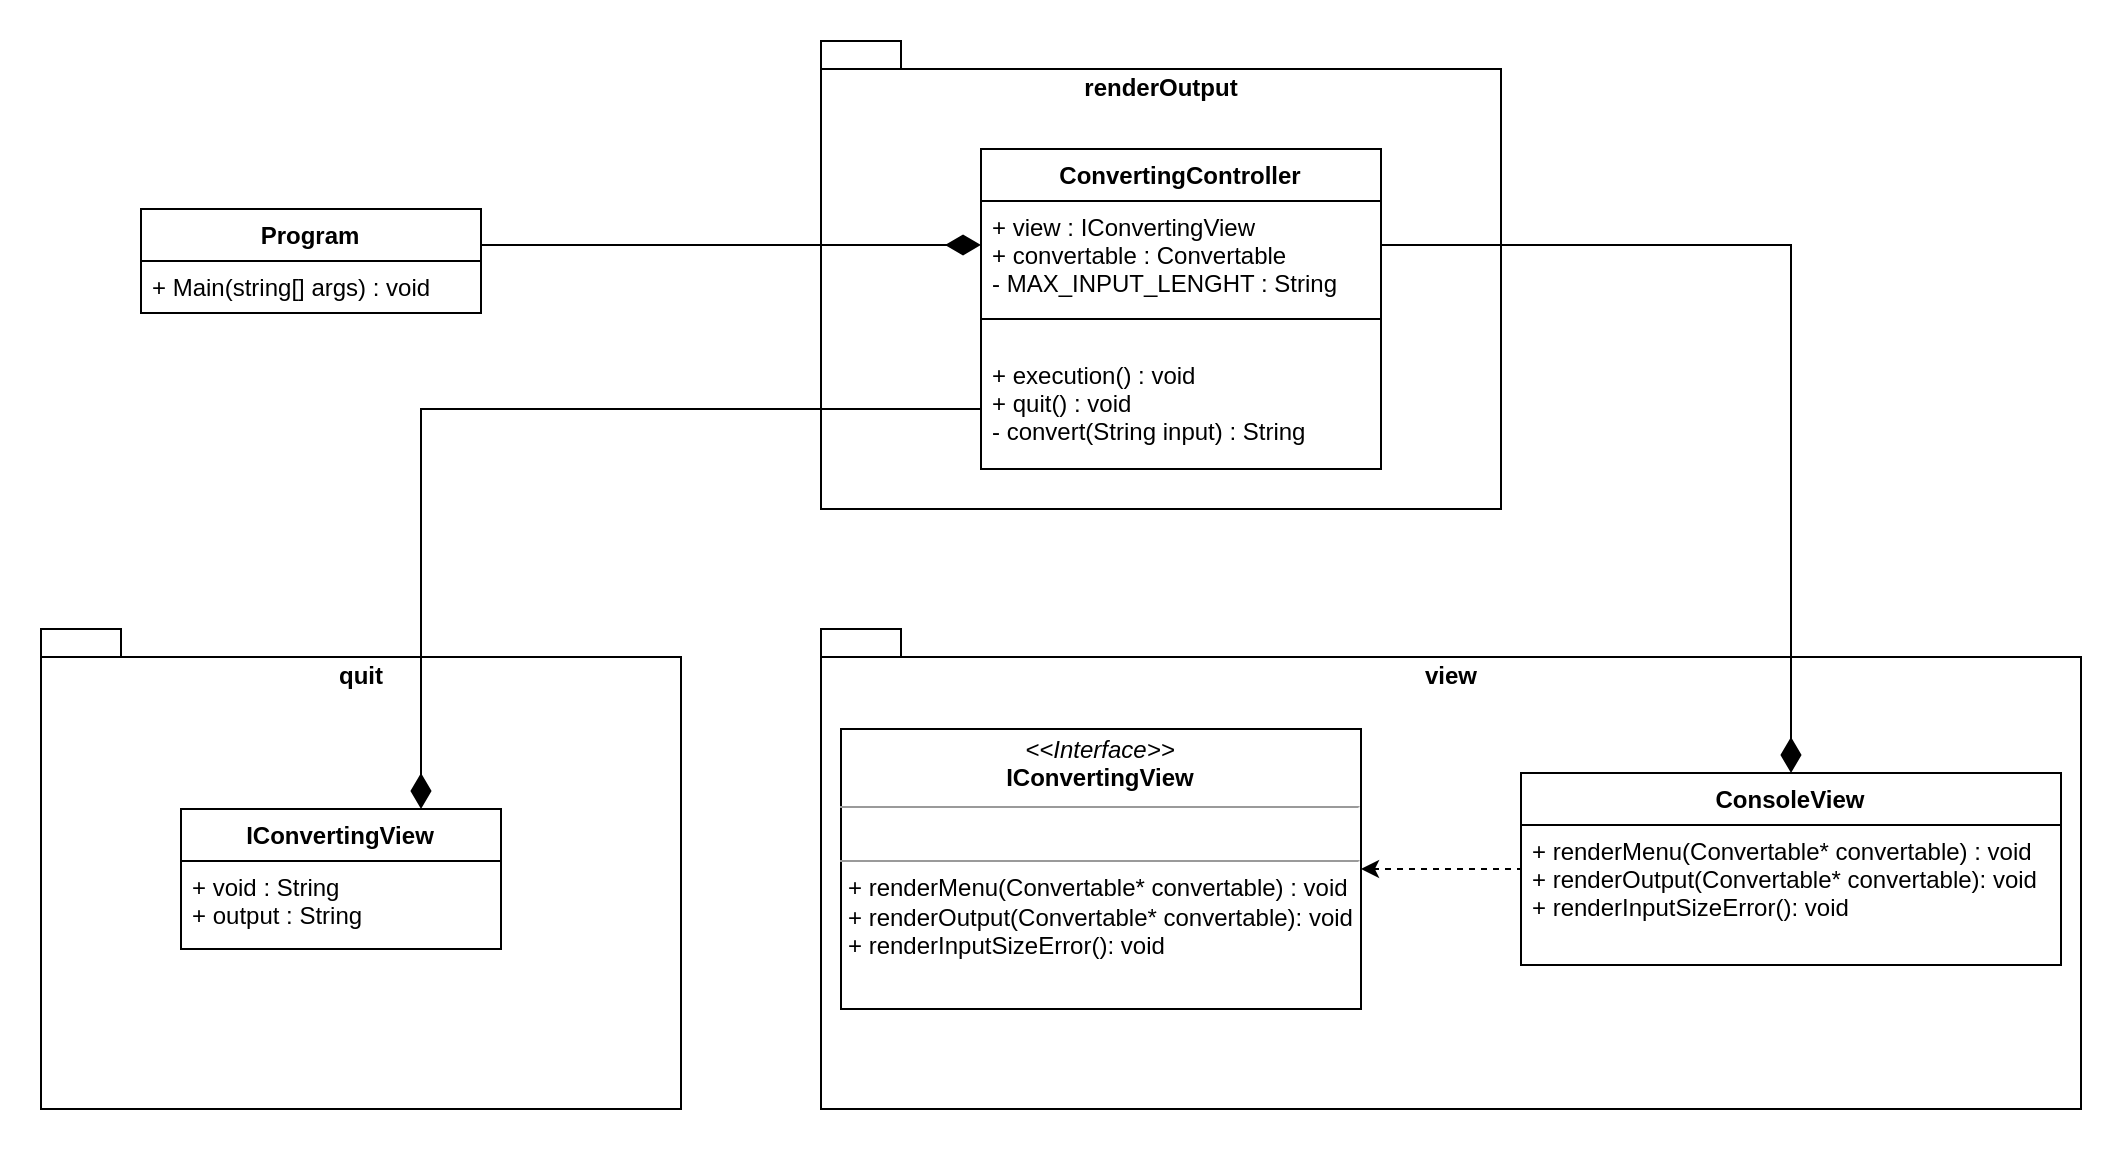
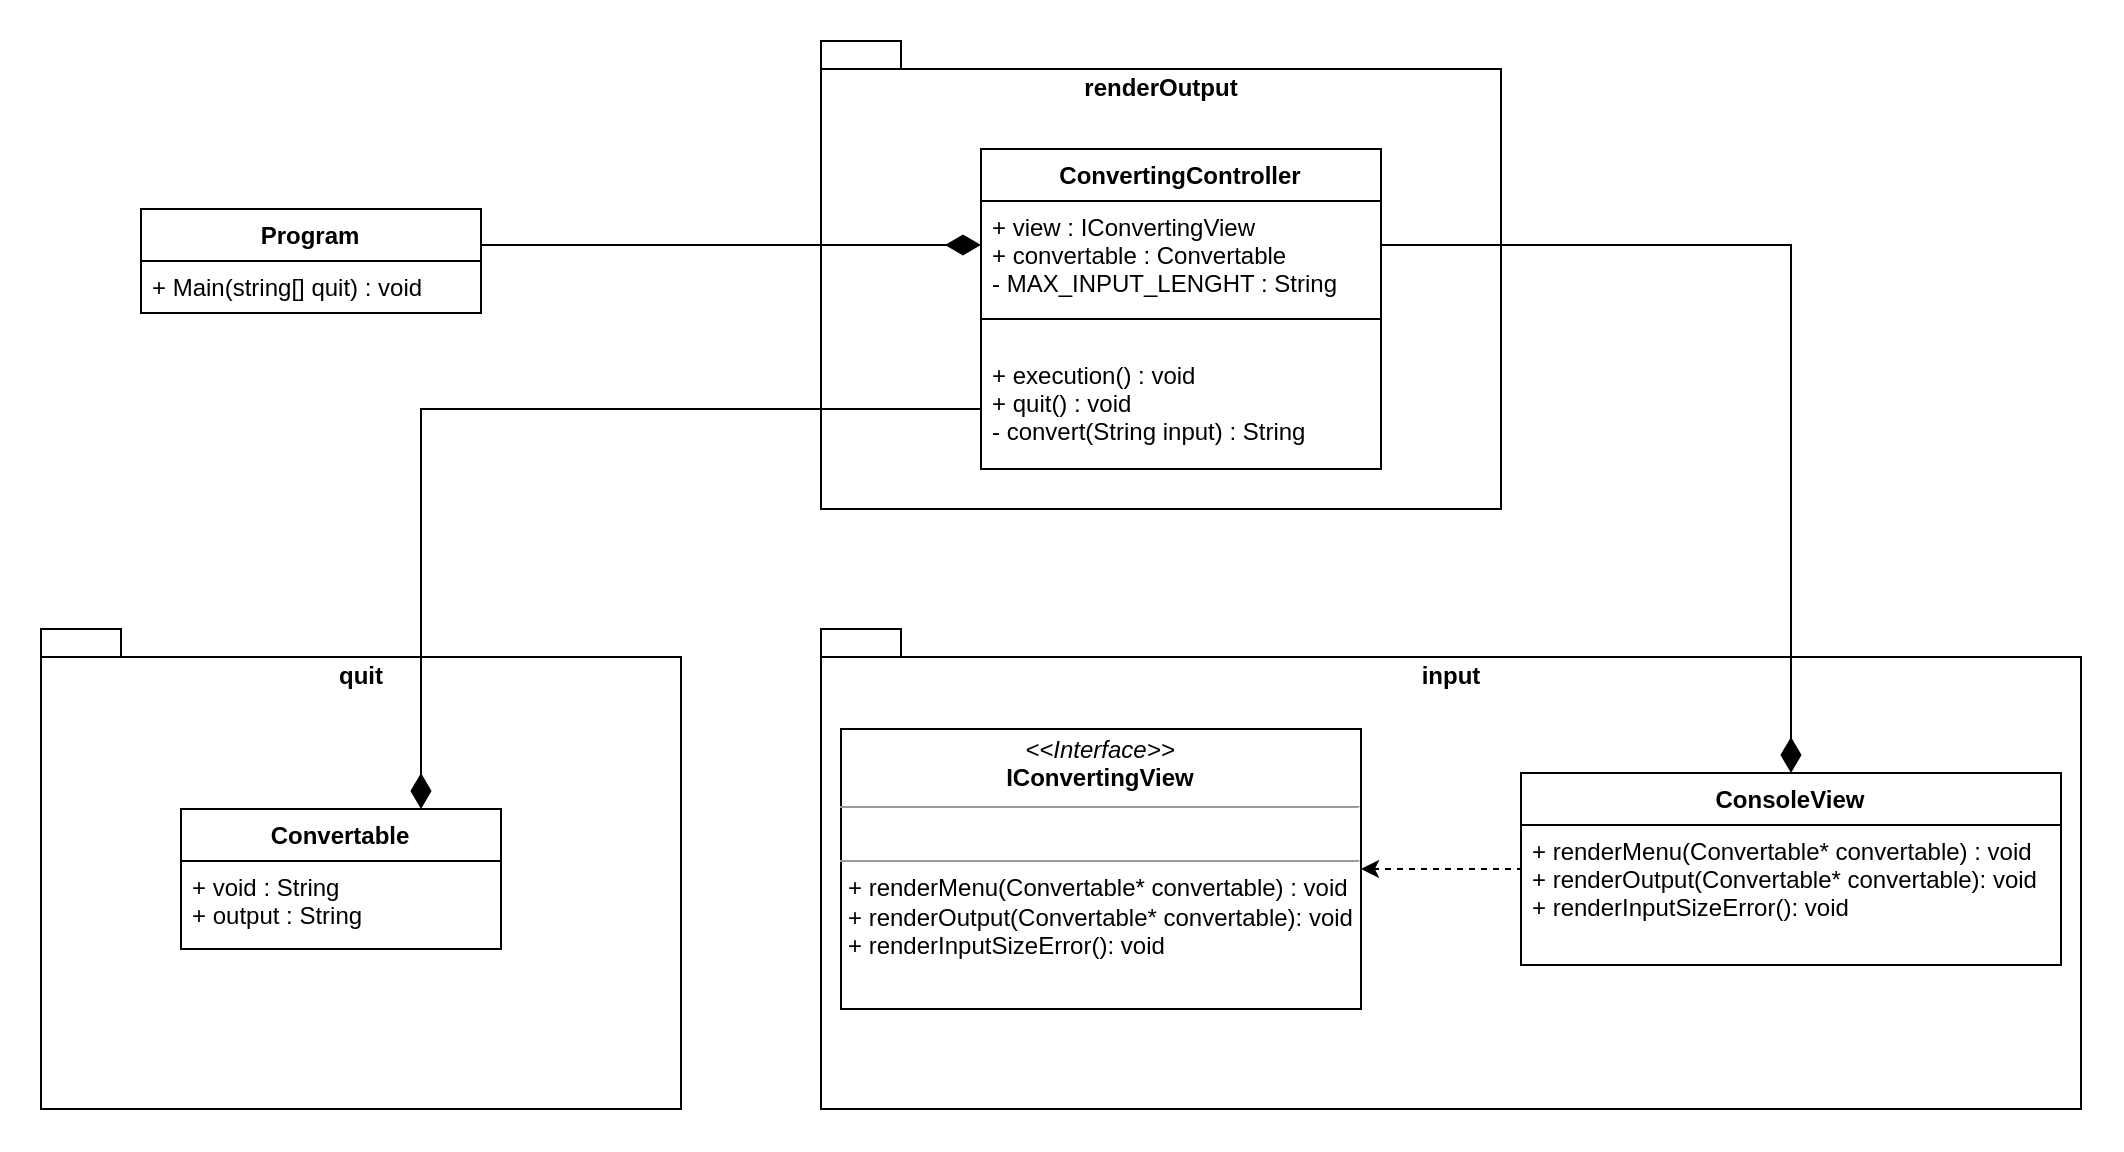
node "+ Main(string[] args) : void": label "+ Main(string[] args) : void" -> "+ Main(string[] quit) : void"
node "view": label "view" -> "input"
node "IConvertingView": label "IConvertingView" -> "Convertable"
